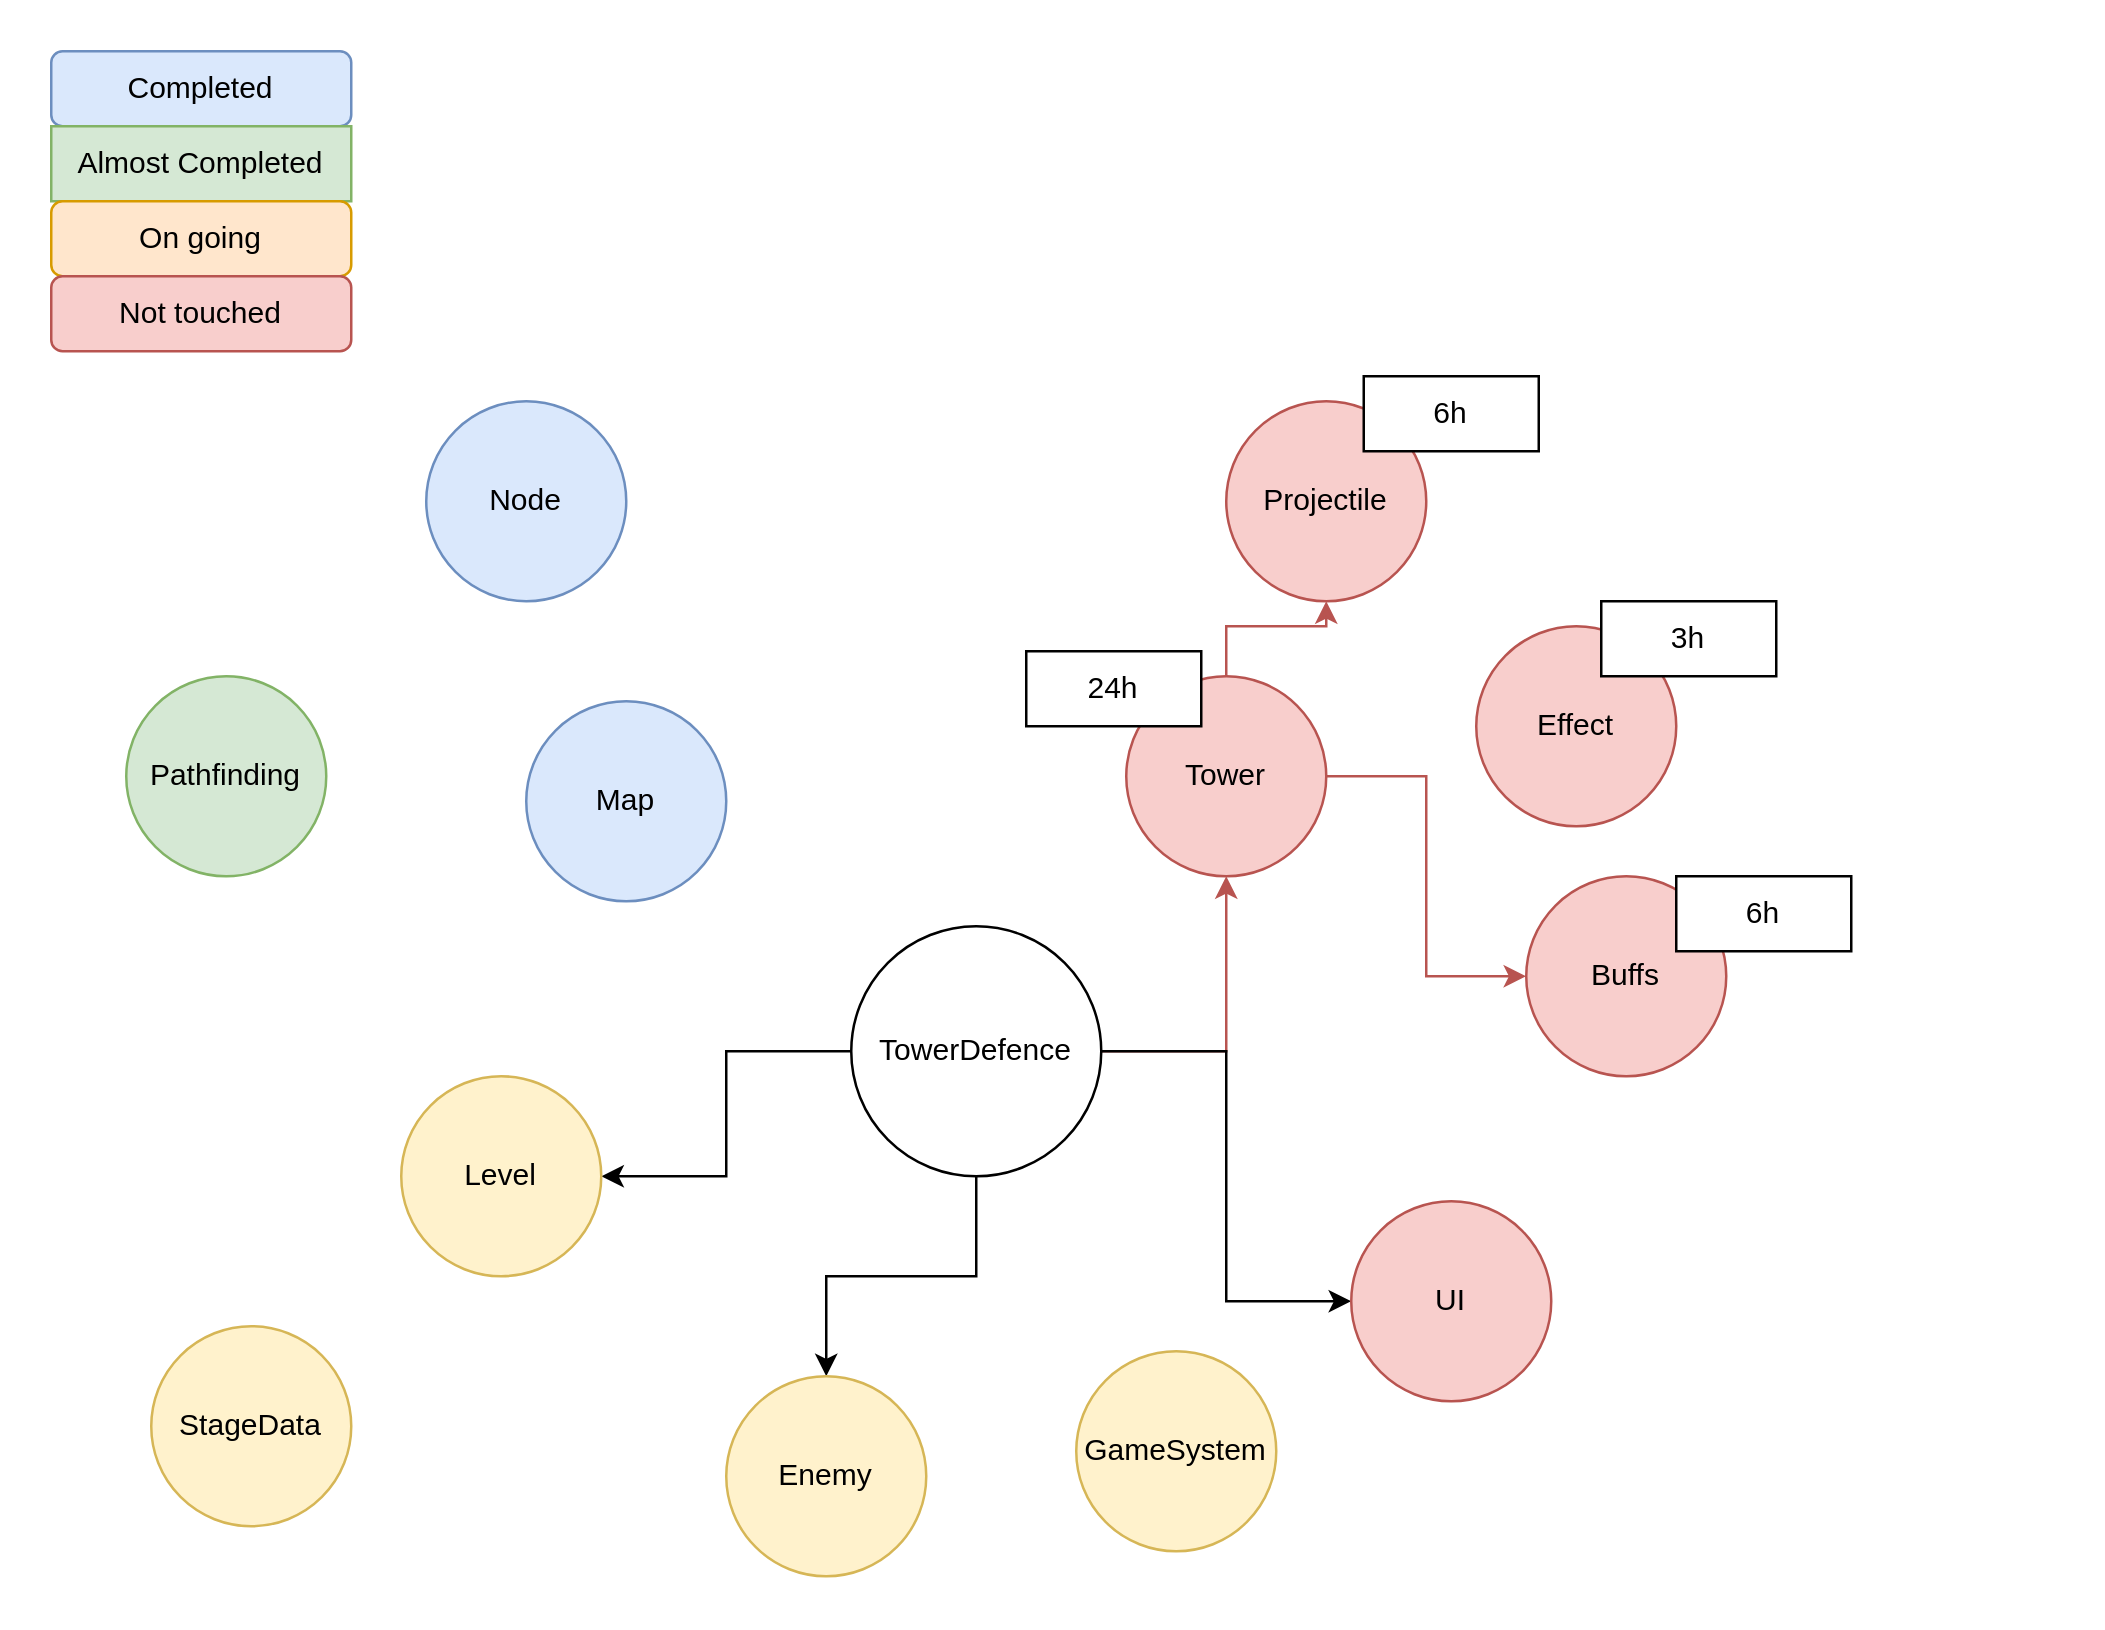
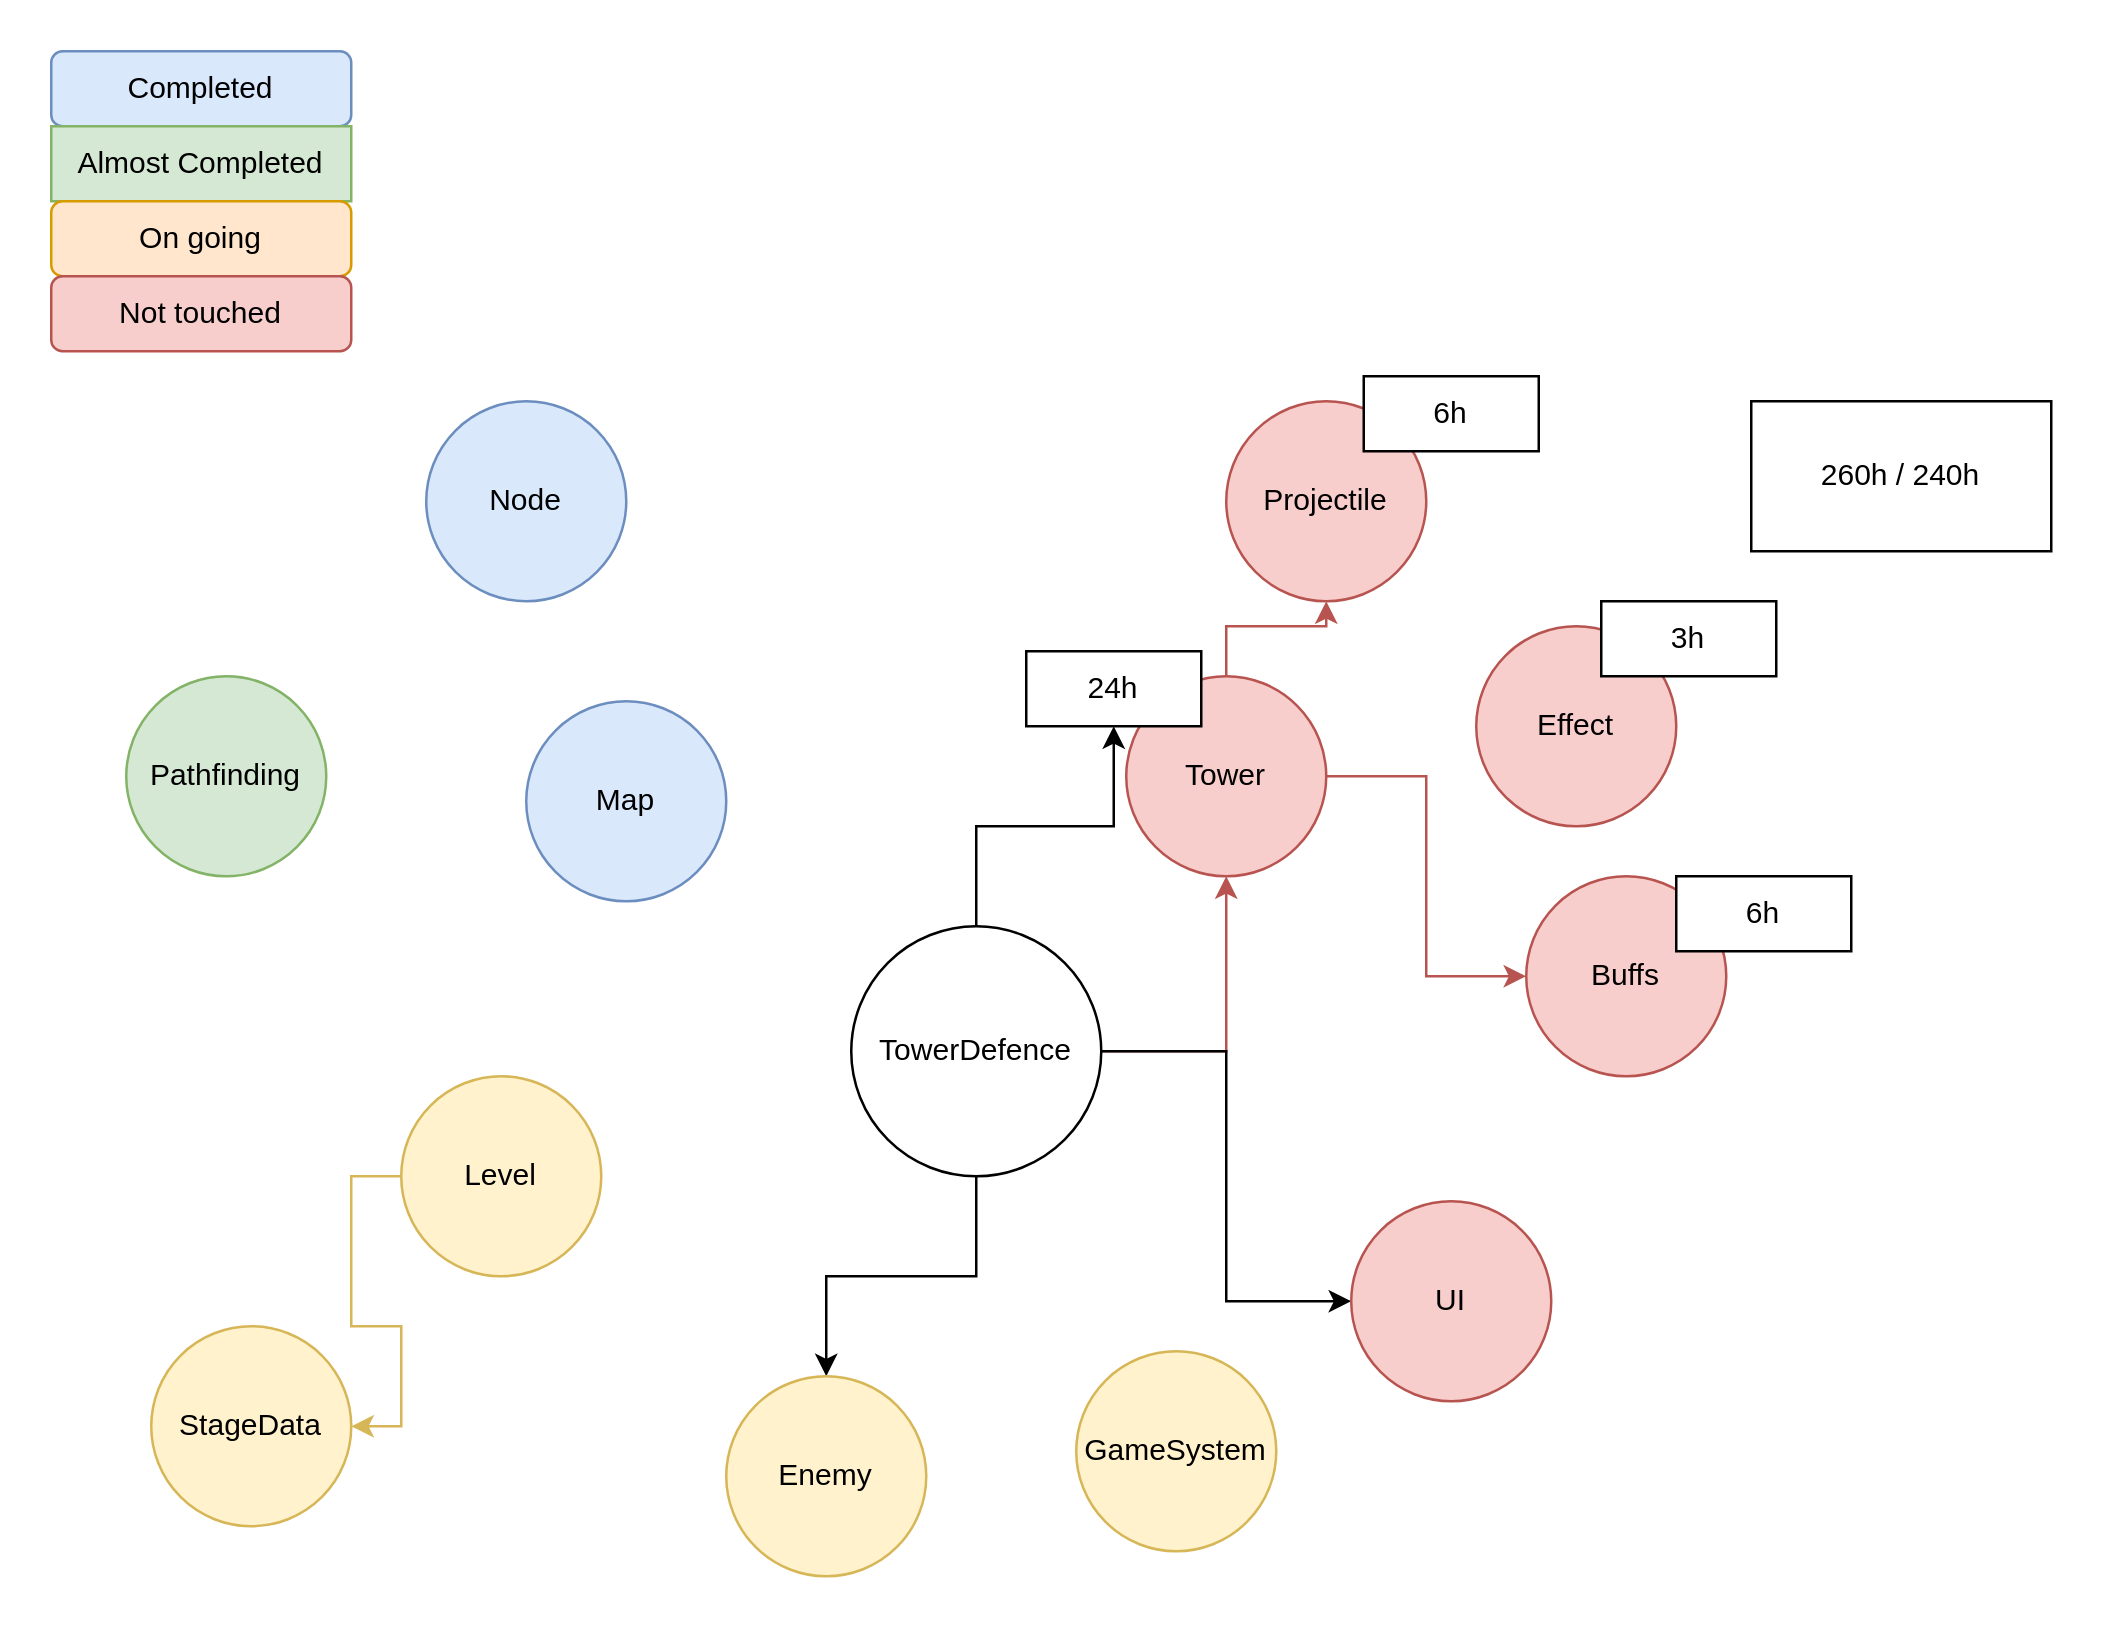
node "260h / 240h": added
edge "TowerDefence" -> "Level": now "TowerDefence" -> "24h"
edge "Level" -> "StageData": added
